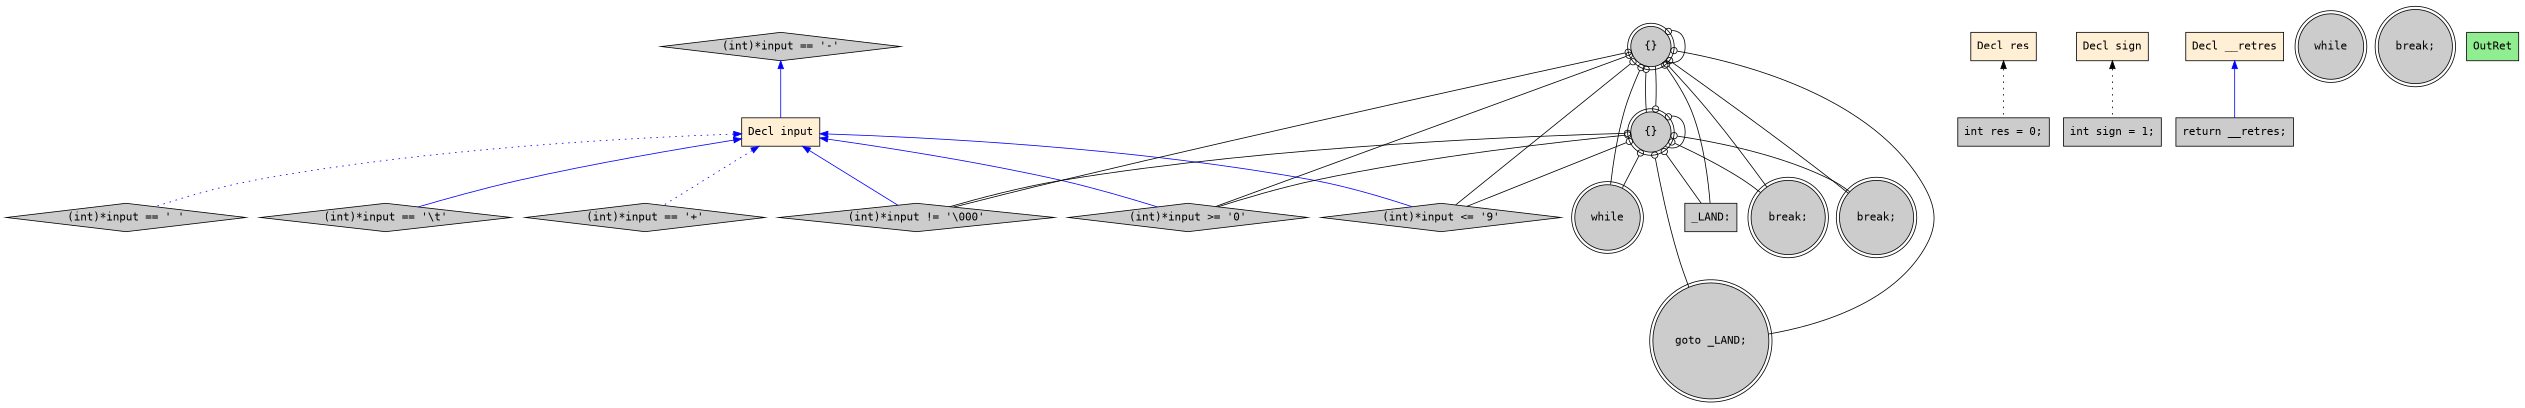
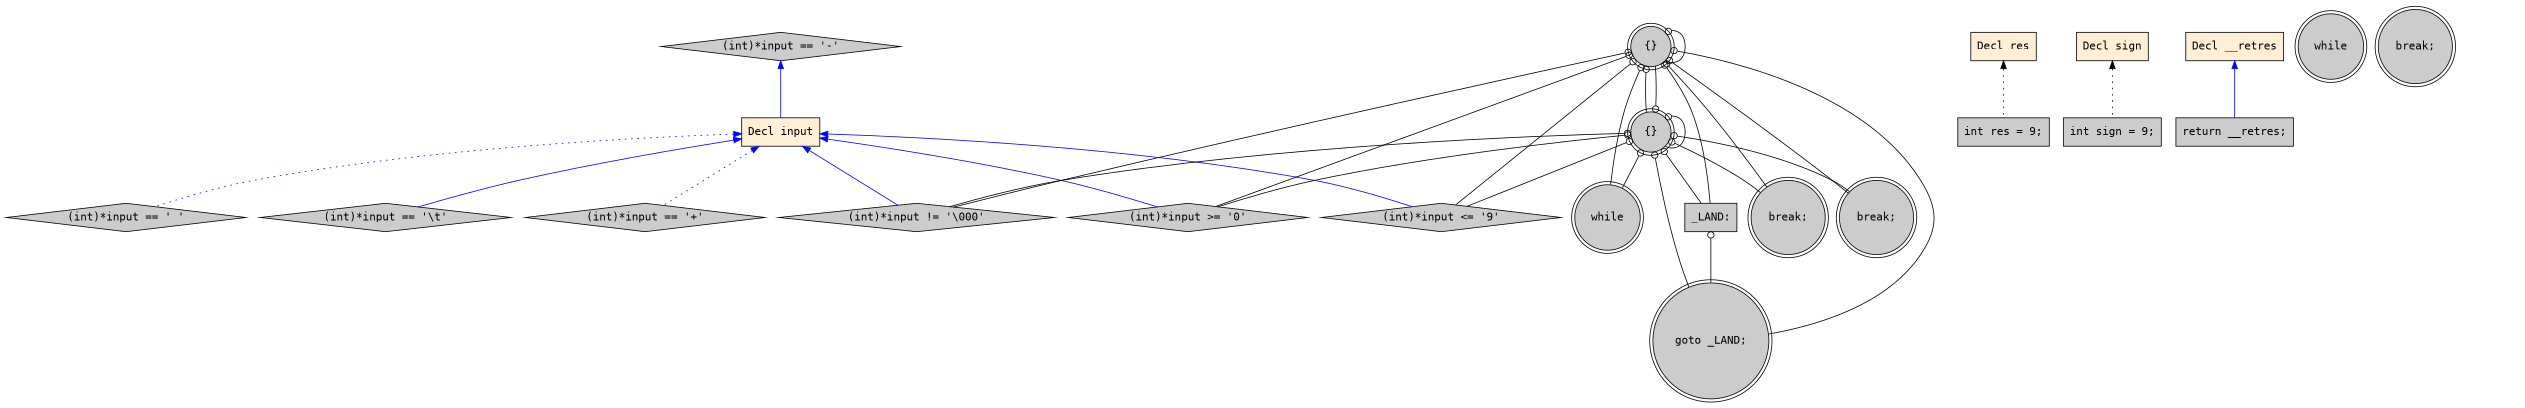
node "OutRet": removed
node "int res = 0;": label "int res = 0;" -> "int res = 9;"
node "int sign = 1;": label "int sign = 1;" -> "int sign = 9;"
edge "goto _LAND;" -> "_LAND:": added
